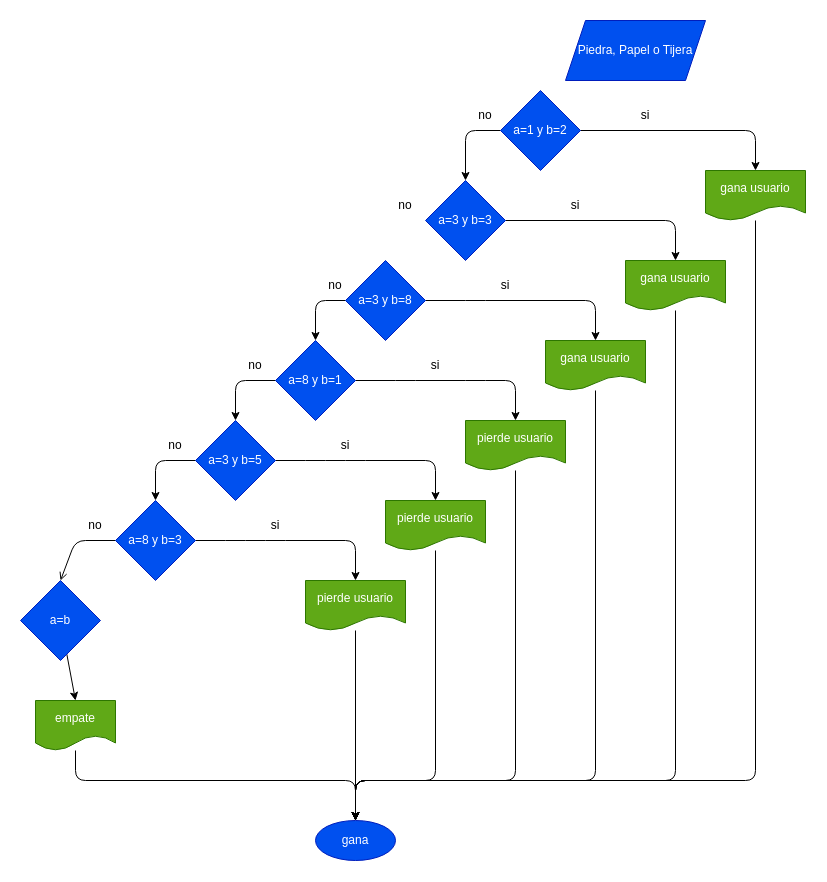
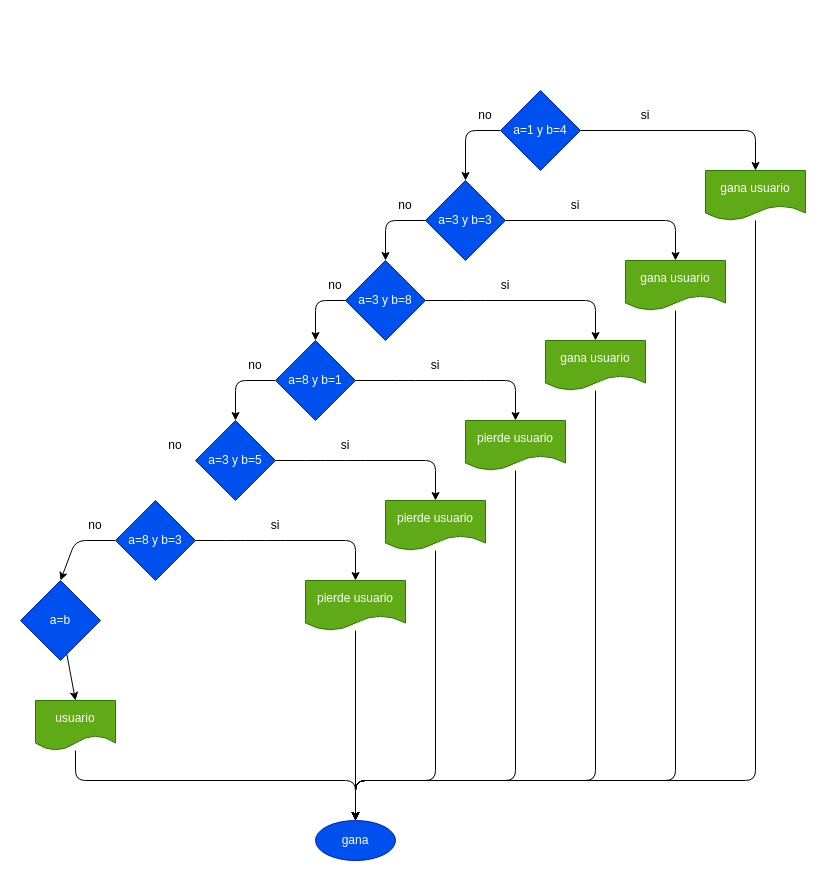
node "Piedra, Papel o Tijera": removed
node "a=1 y b=2": label "a=1 y b=2" -> "a=1 y b=4"
edge "a=3 y b=3" -> "a=3 y b=8": added
edge "a=3 y b=5" -> "a=8 y b=3": removed
edge "a=8 y b=3" -> "a=b": arrowhead open -> classic
node "empate": label "empate" -> "usuario"
